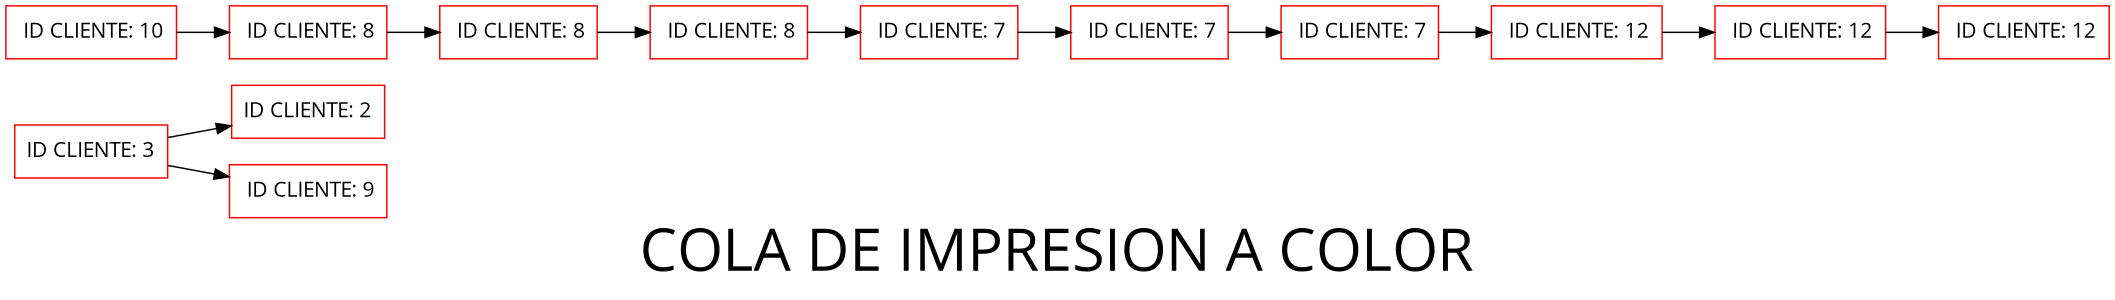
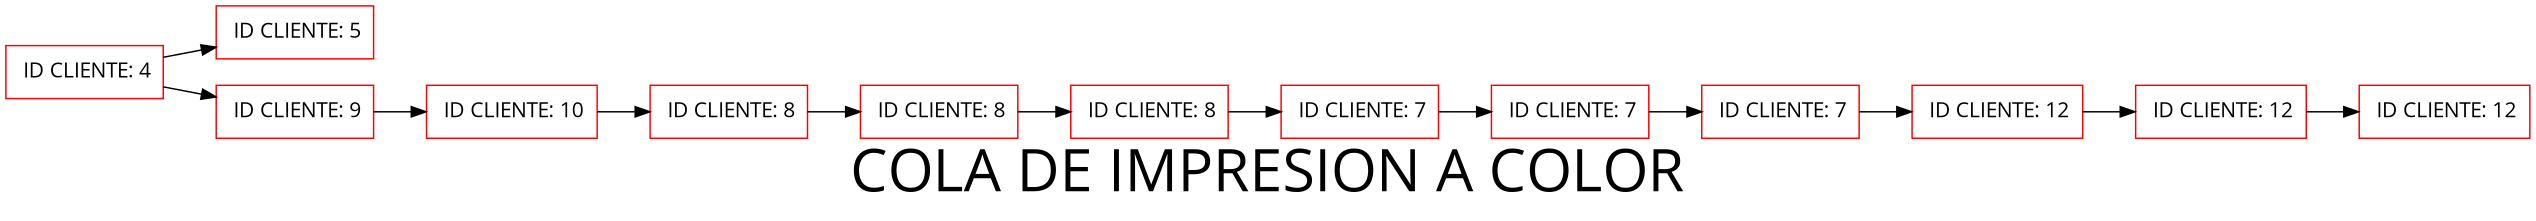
node "ID CLIENTE: 2": label "ID CLIENTE: 2" -> "ID CLIENTE: 5"
edge "ID CLIENTE: 9" -> "ID CLIENTE: 10": added
node "ID CLIENTE: 3": label "ID CLIENTE: 3" -> "ID CLIENTE: 4"
